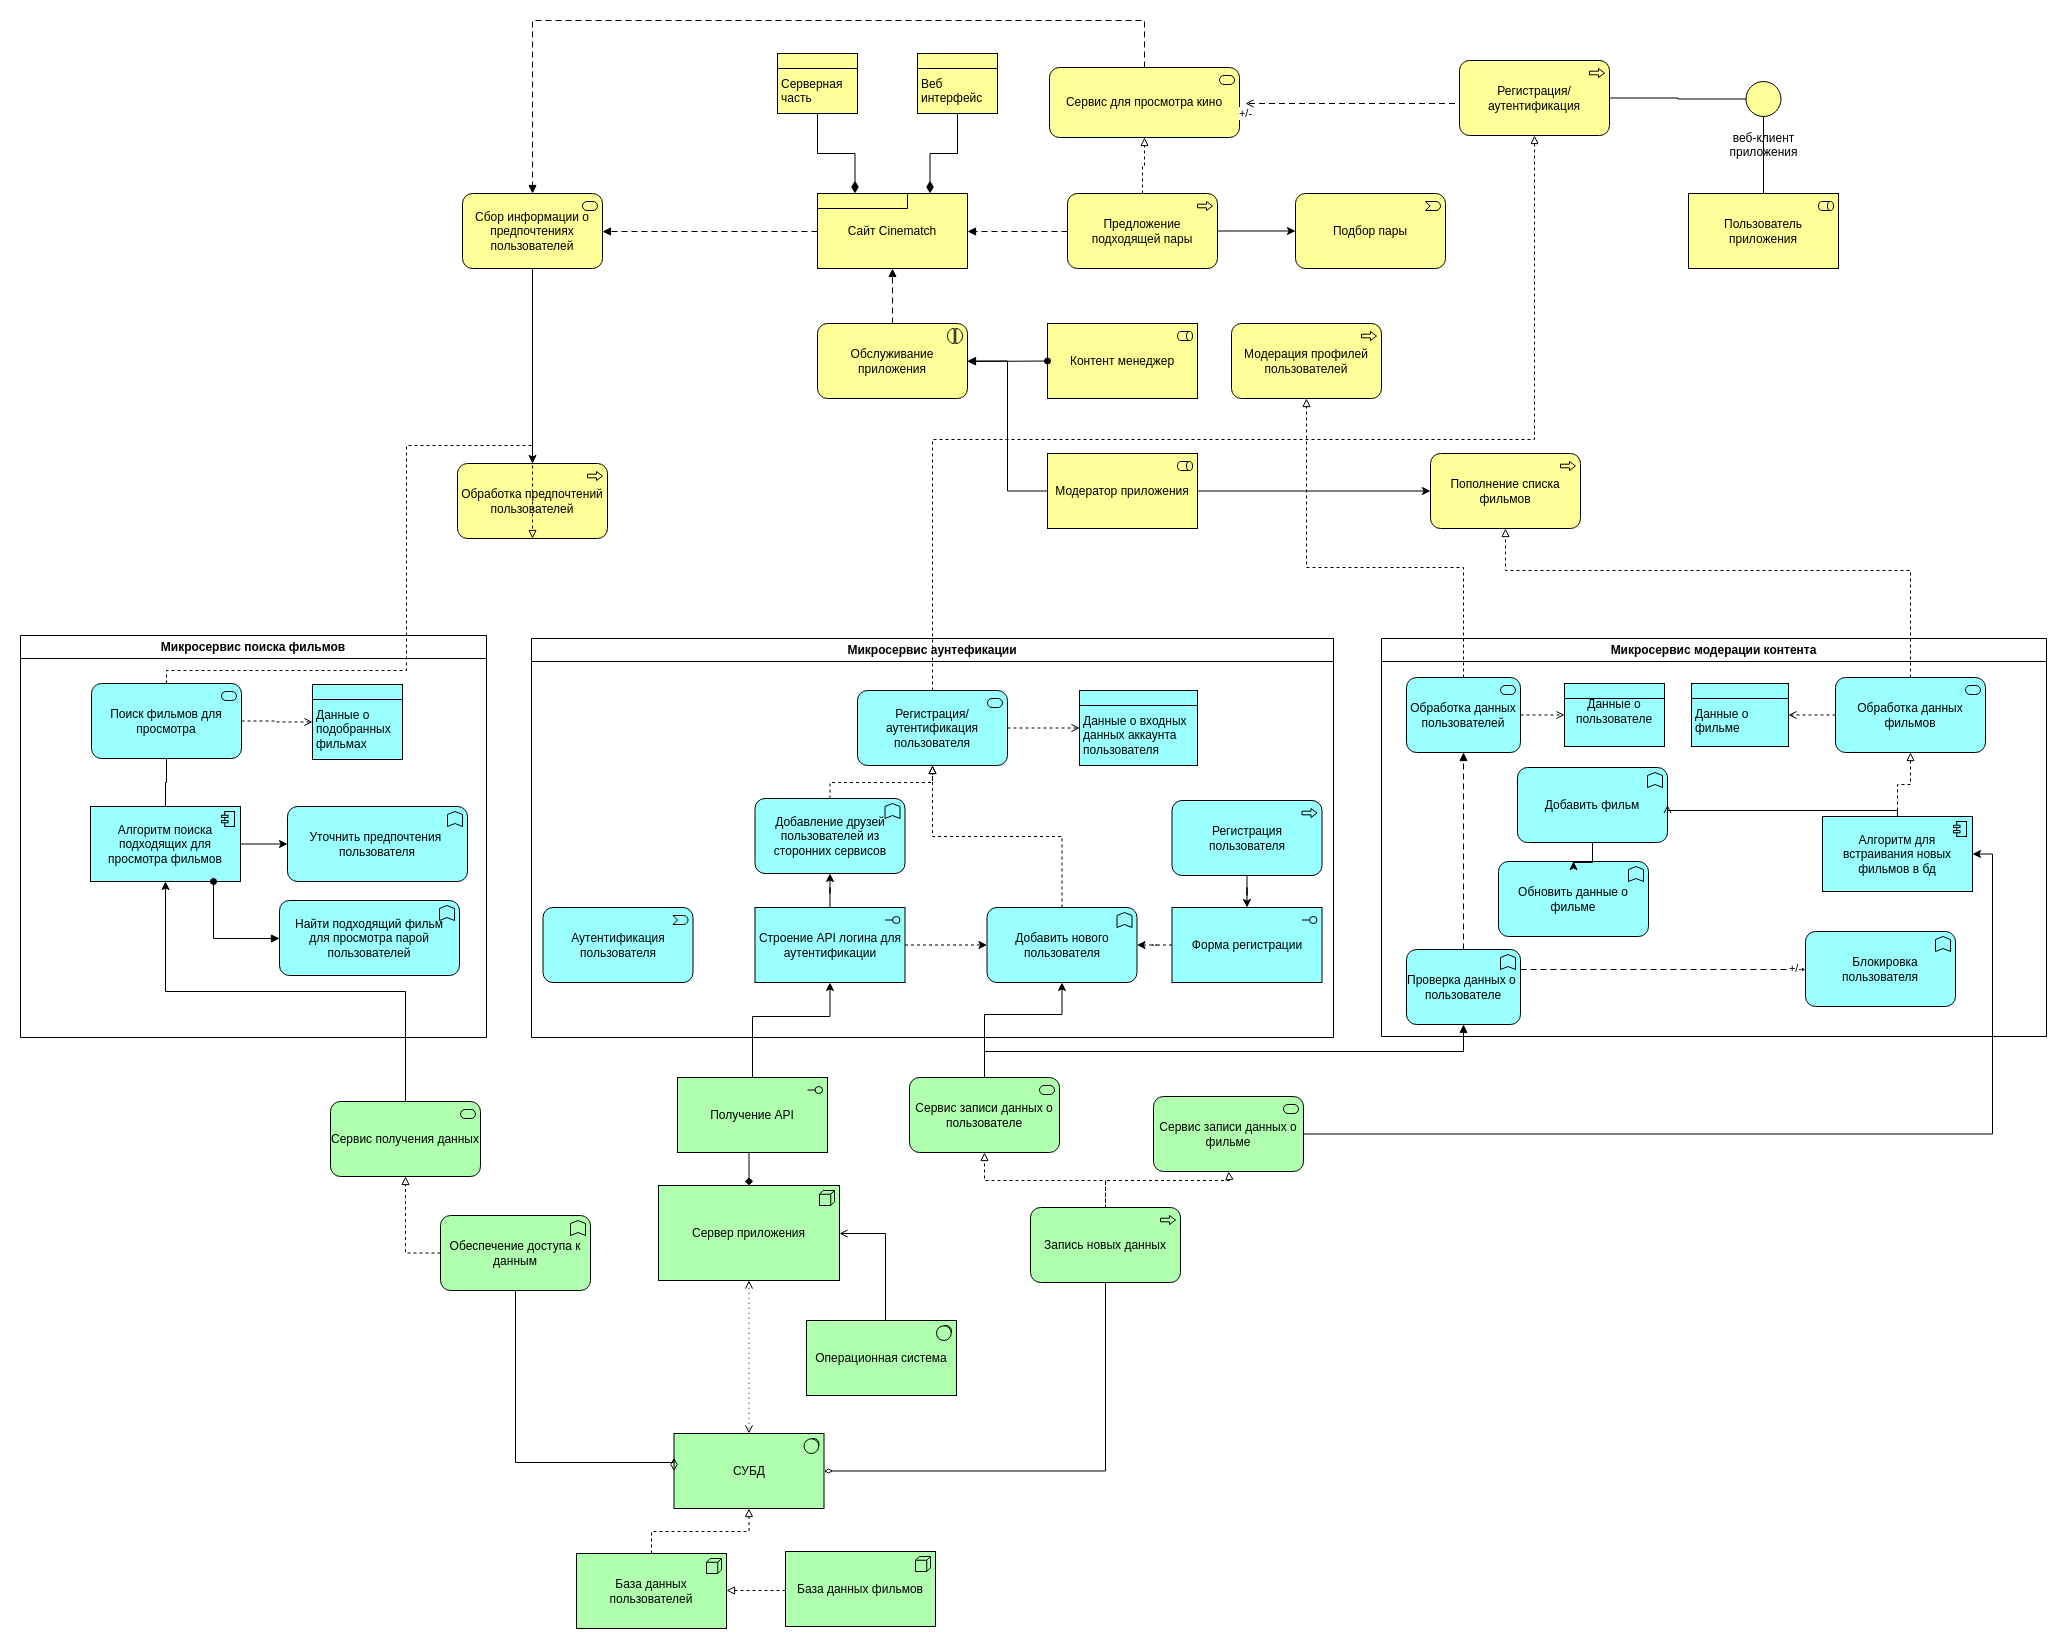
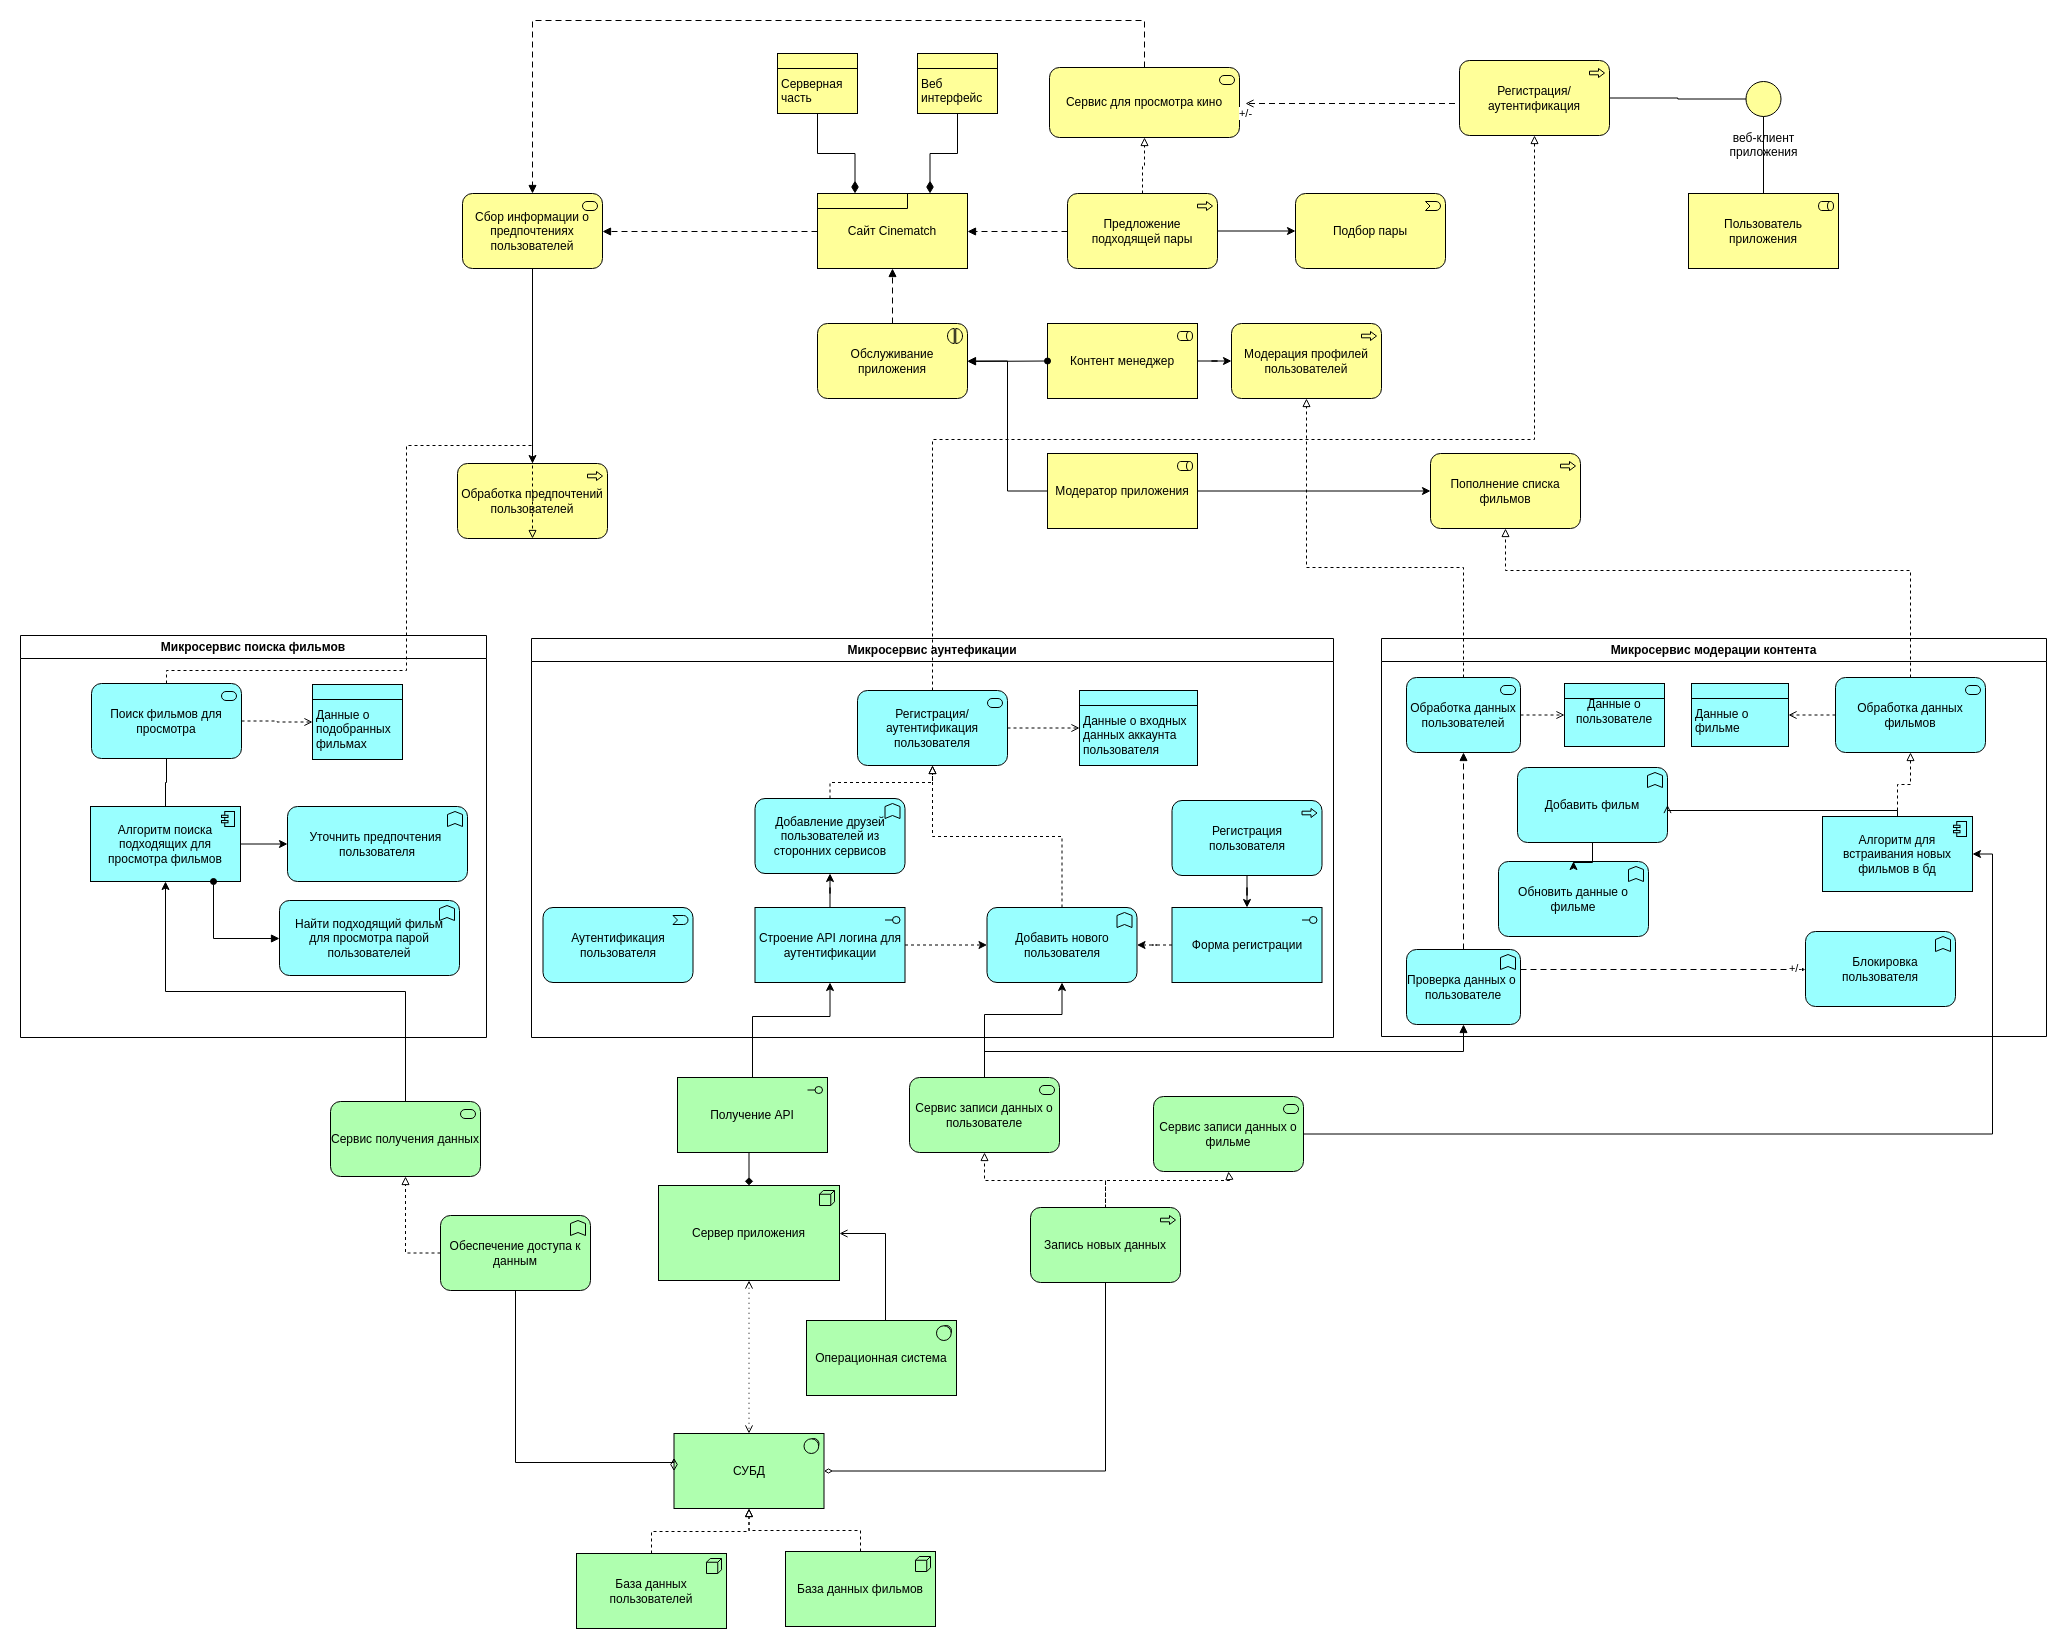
edge "Контент менеджер" -> "Модерация профилей пользователей": added
edge "База данных фильмов" -> "База данных пользователей": now "База данных фильмов" -> "СУБД"
